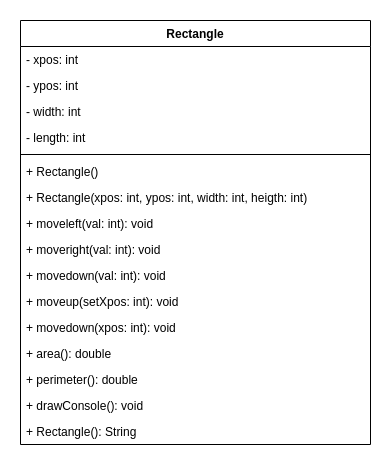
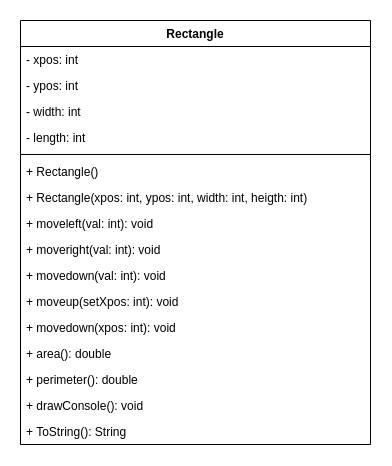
node "+ Rectangle(): String": label "+ Rectangle(): String" -> "+ ToString(): String"
